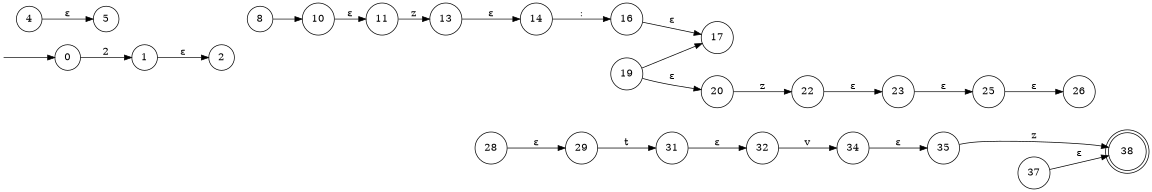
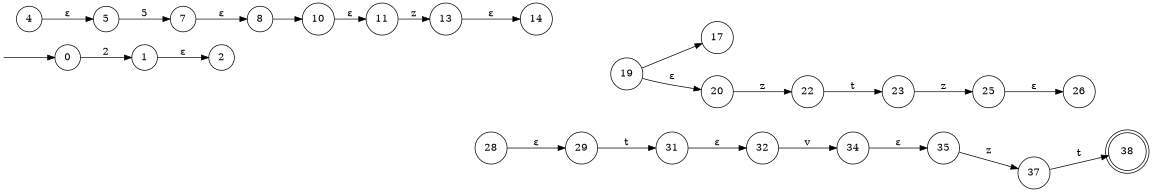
node "7": added
node "16": removed
edge "22" -> "23": label "ε" -> "t"
edge "23" -> "25": label "ε" -> "z"
edge "35" -> "38": now "35" -> "37"
edge "37" -> "38": label "ε" -> "t"
